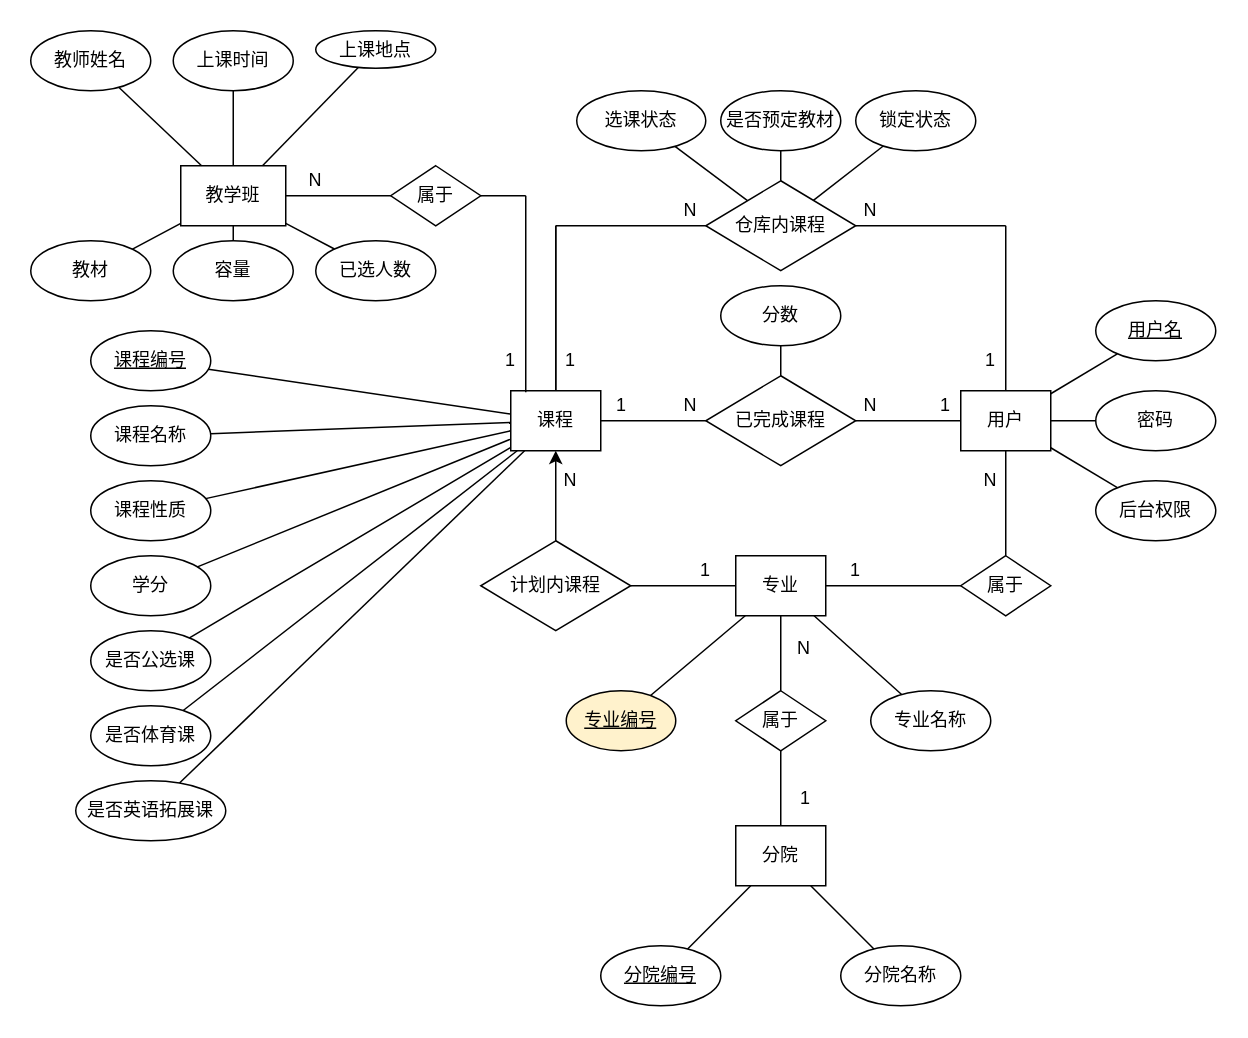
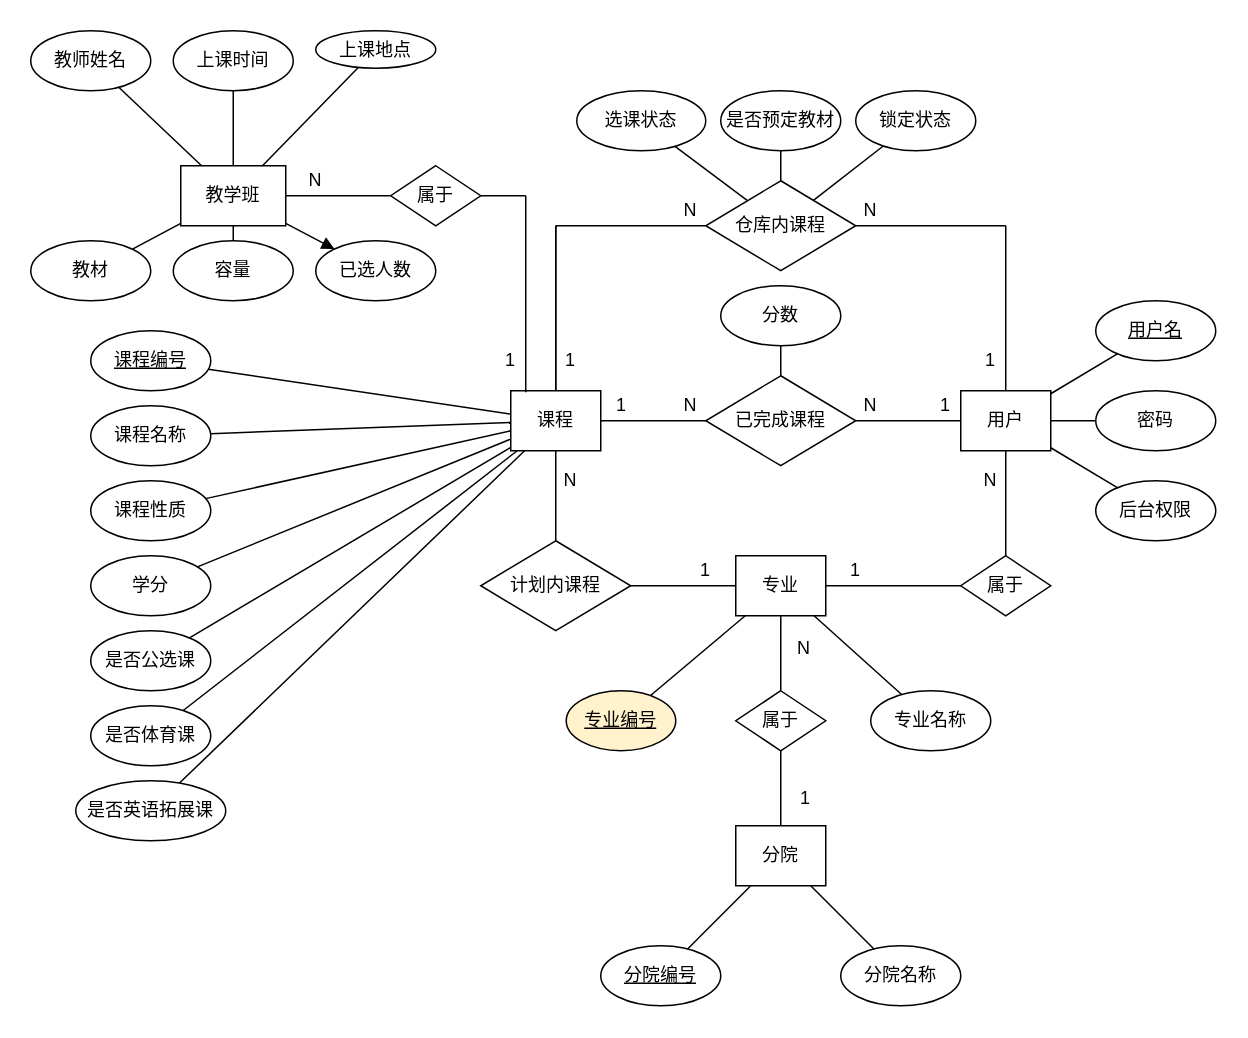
edge "教学班" -- "已选人数": arrowhead none -> block
edge "计划内课程" -> "课程": arrowhead classic -> none
